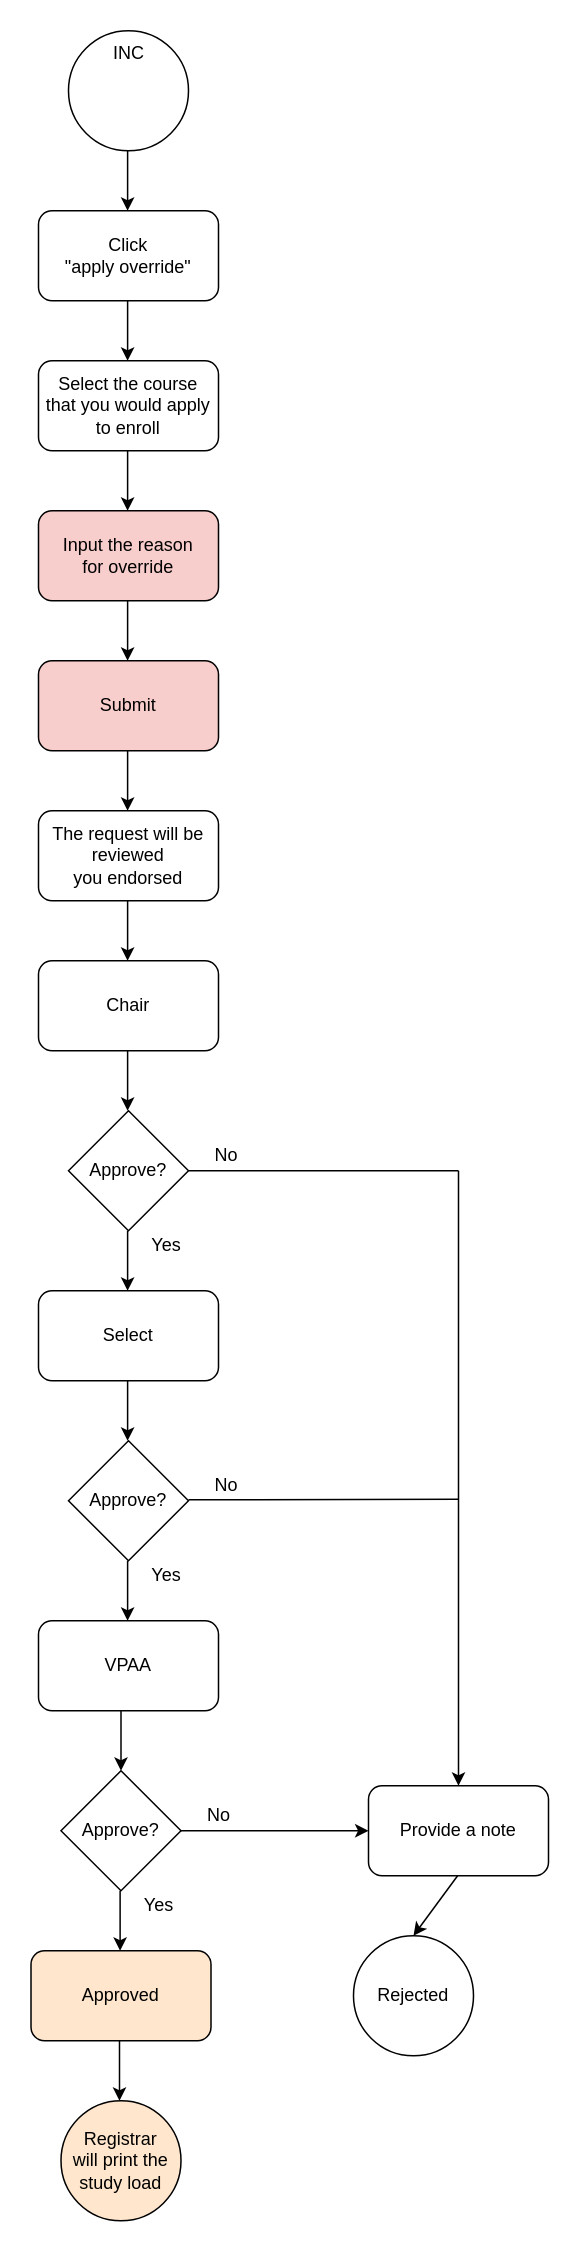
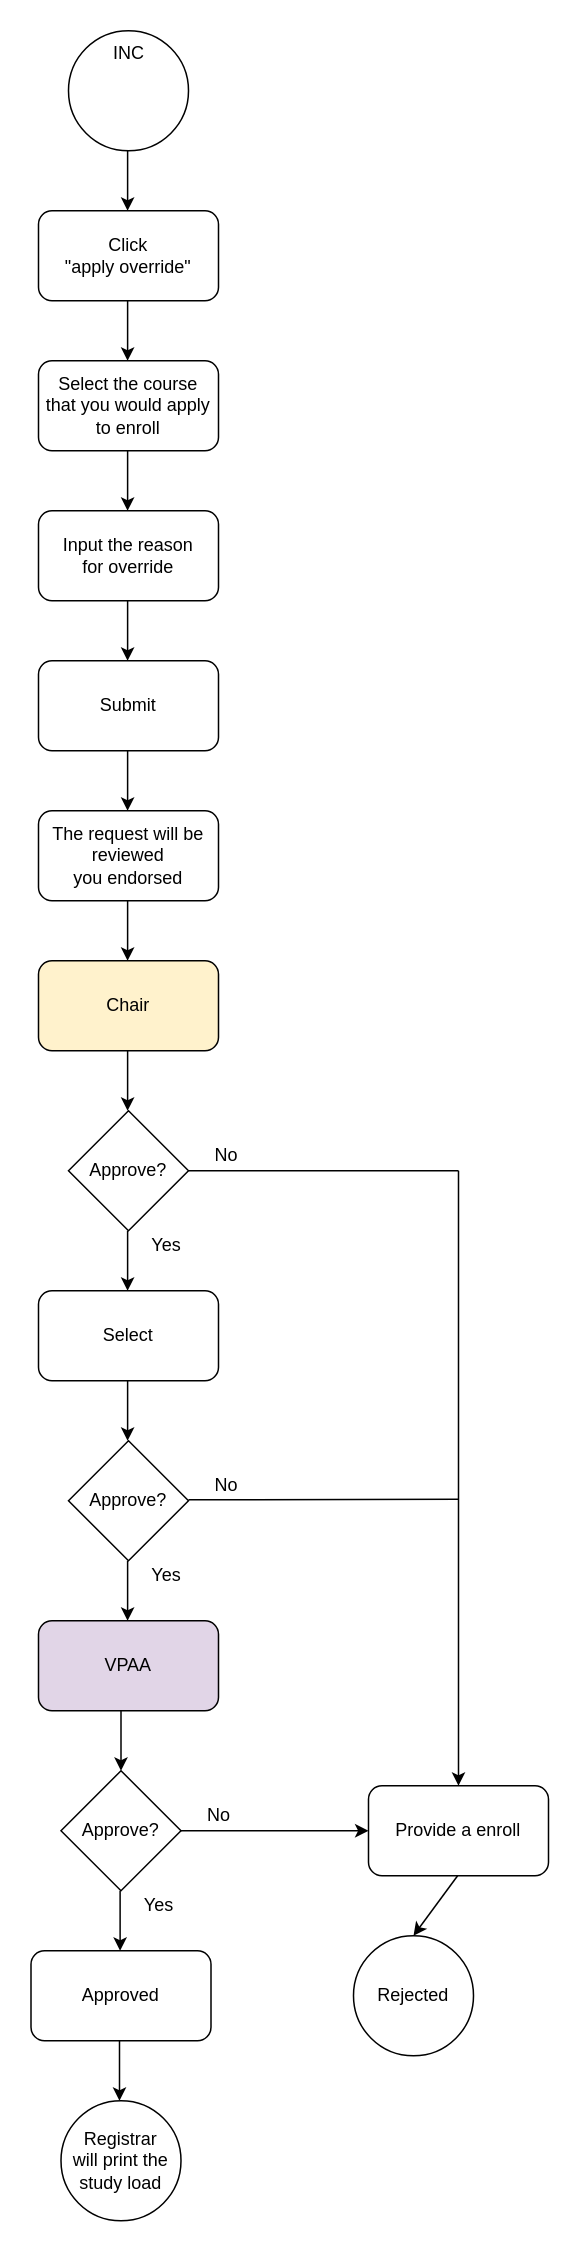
node "Input the reason for override": fillcolor #f8cecc -> #ffffff
node "Submit": fillcolor #f8cecc -> #ffffff
node "Chair": fillcolor #ffffff -> #fff2cc
node "VPAA": fillcolor #ffffff -> #e1d5e7
node "Provide a note": label "Provide a note" -> "Provide a enroll"
node "Approved": fillcolor #ffe6cc -> #ffffff
node "Registrar will print the study load": fillcolor #ffe6cc -> #ffffff
